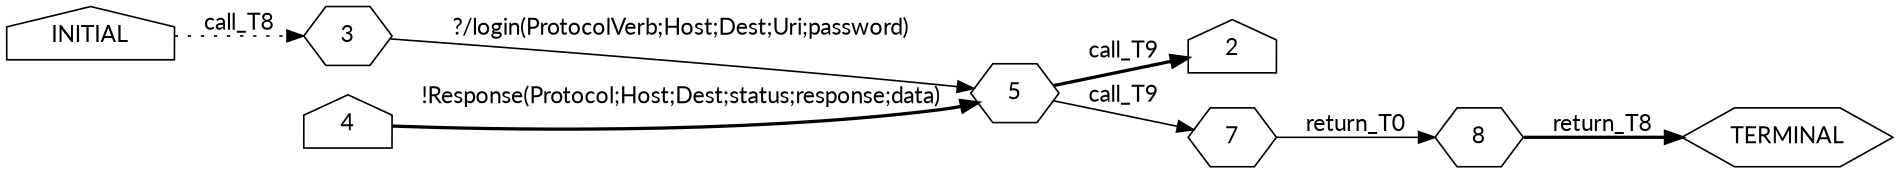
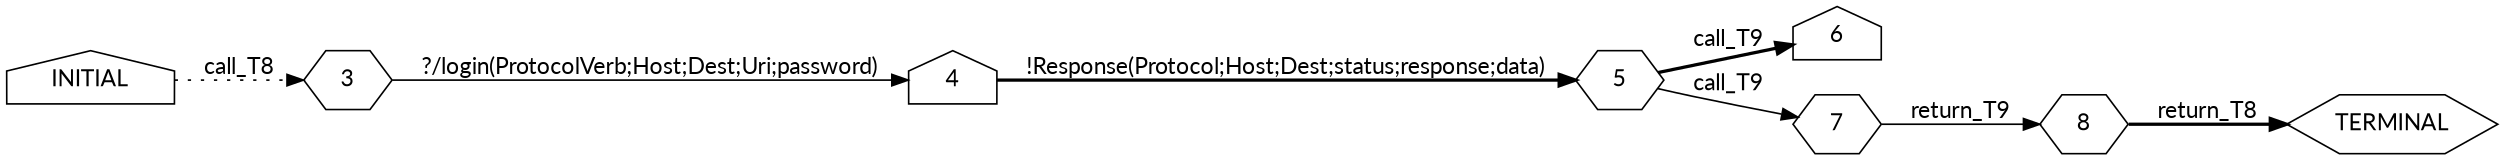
node "2": label "2" -> "6"
edge "3" -> "5": now "3" -> "4"
edge "7" -> "8": label "return_T0" -> "return_T9"
